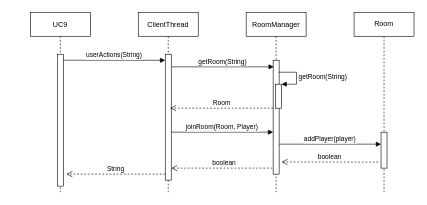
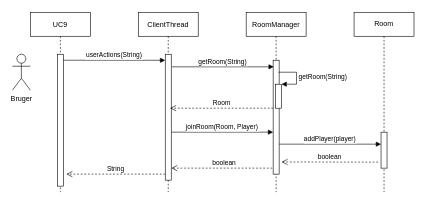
node "Bruger": added
